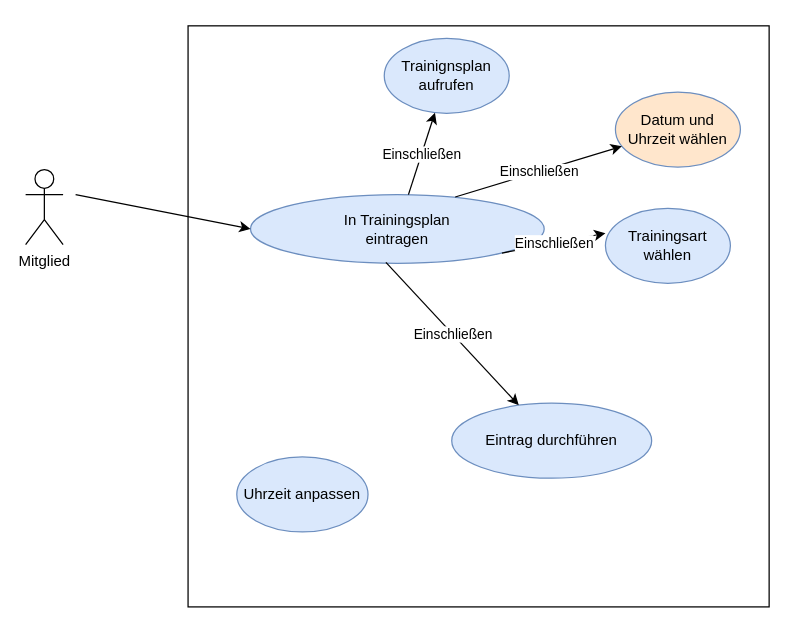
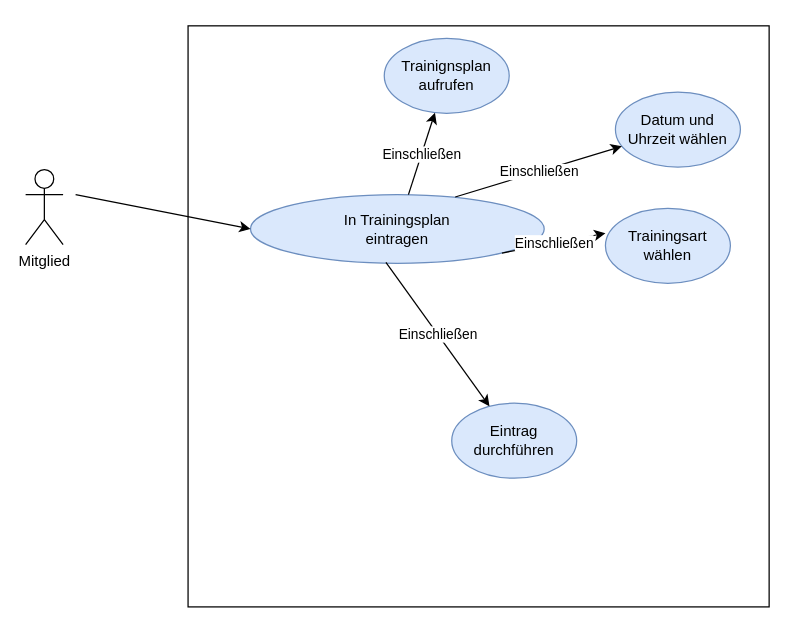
node "Datum und Uhrzeit wählen": fillcolor #ffe6cc -> #dae8fc
node "Eintrag durchführen": size 200x75 -> 125x75
node "Uhrzeit anpassen": removed
